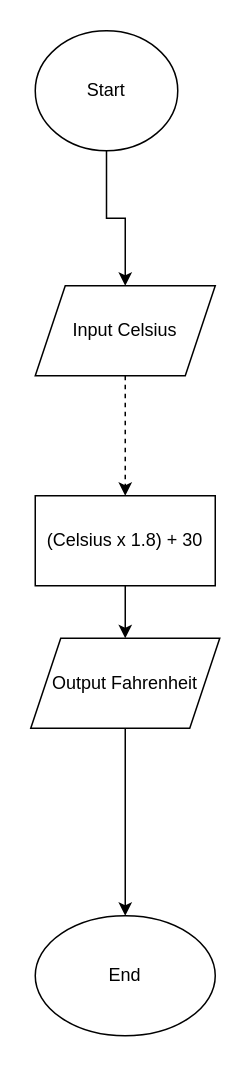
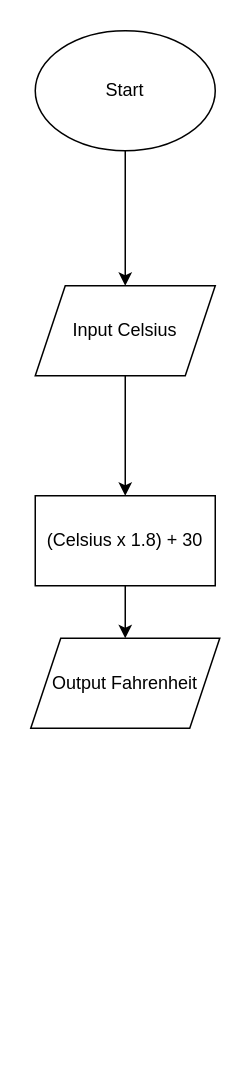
node "Start": size 143x120 -> 180x120
edge "Input Celsius" -> "(Celsius x 1.8) + 30": style dashed -> solid
edge "Output Fahrenheit" -> "End": removed
node "End": removed
